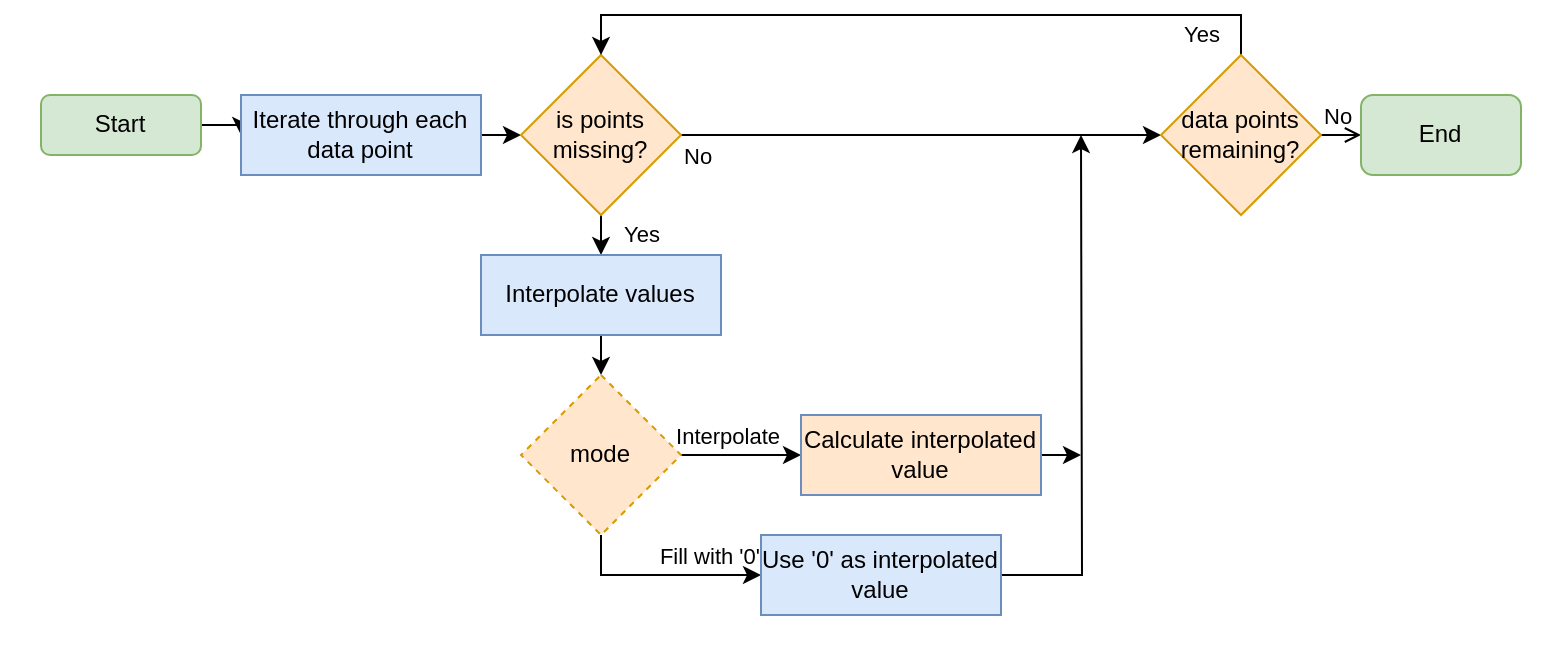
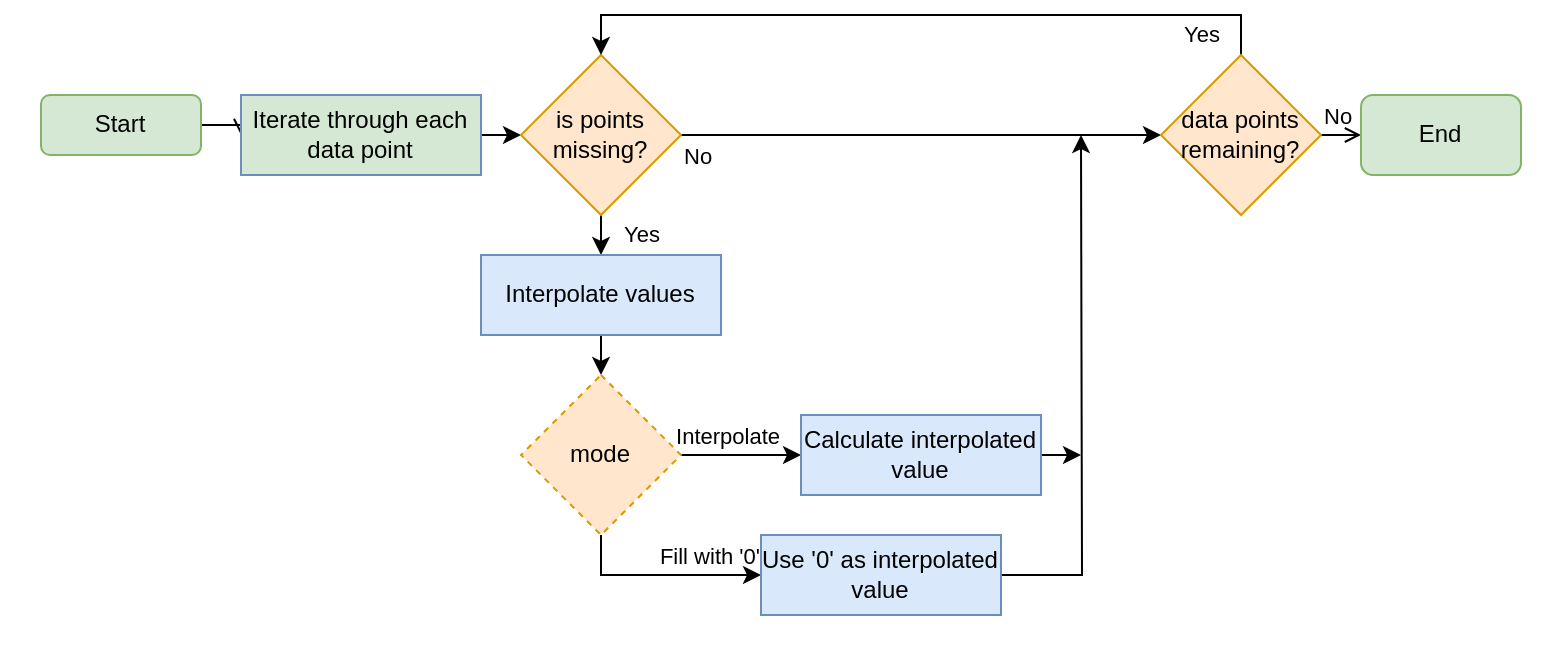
edge "Start" -> "Iterate through each data point": arrowhead classic -> open
node "Iterate through each data point": fillcolor #dae8fc -> #d5e8d4
node "Calculate interpolated value": fillcolor #ffe6cc -> #dae8fc
